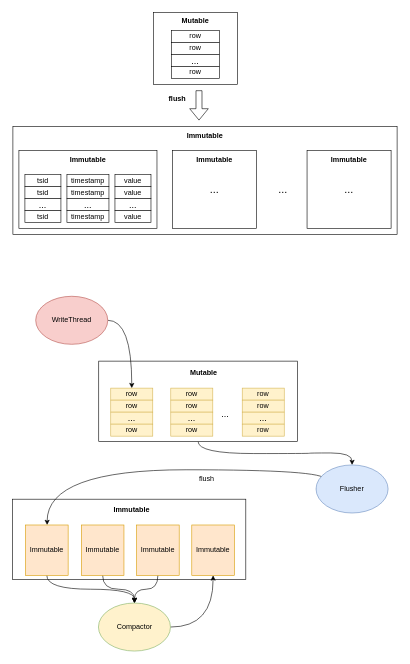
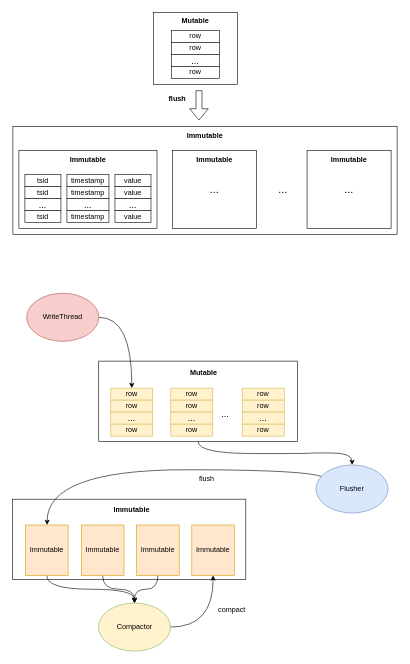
node "WriteThread": moved (72, 320) -> (63, 317)
node "compact": added
